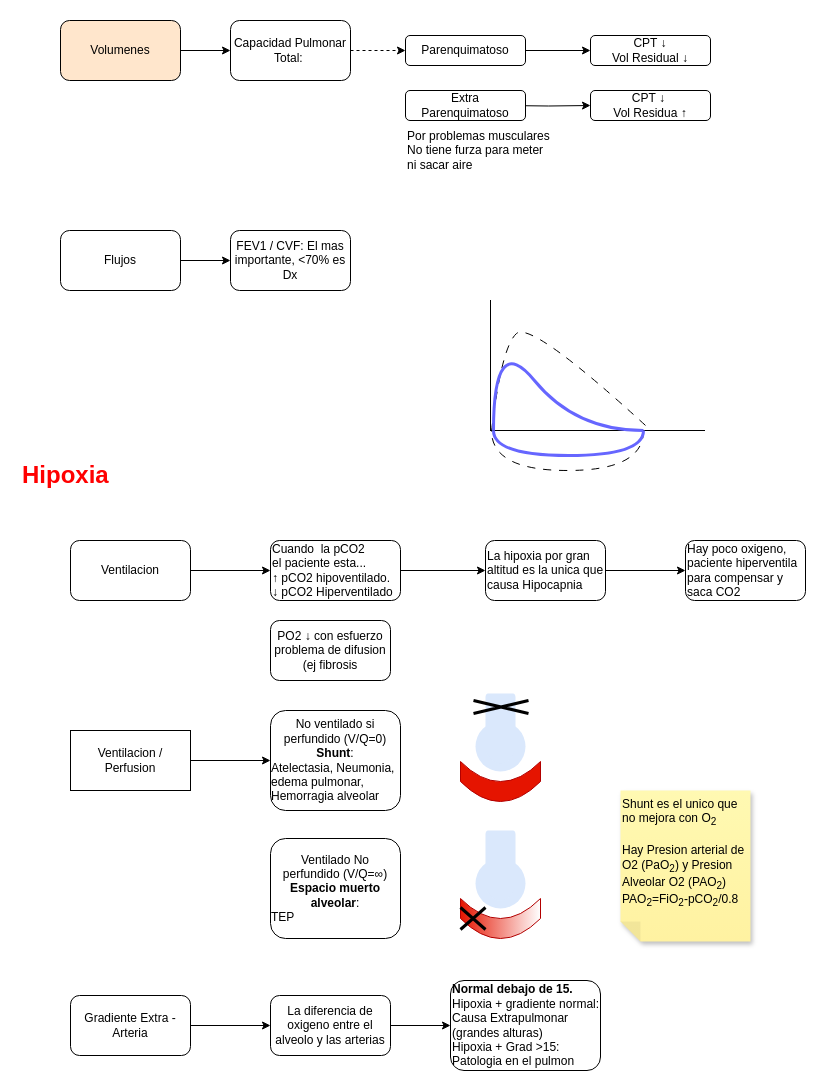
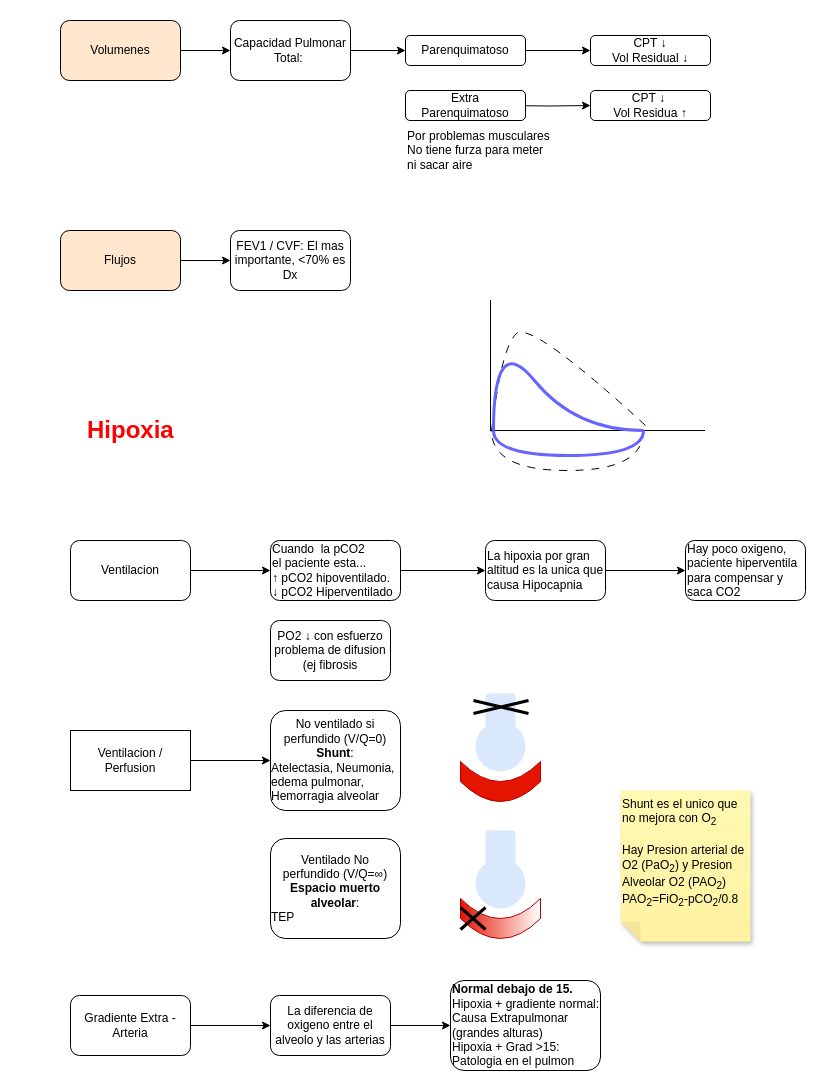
edge "Capacidad Pulmonar Total:" -> "Parenquimatoso": style dashed -> solid
node "Flujos": fillcolor #ffffff -> #ffe6cc
node "Hipoxia": moved (71, 476) -> (136, 431)
